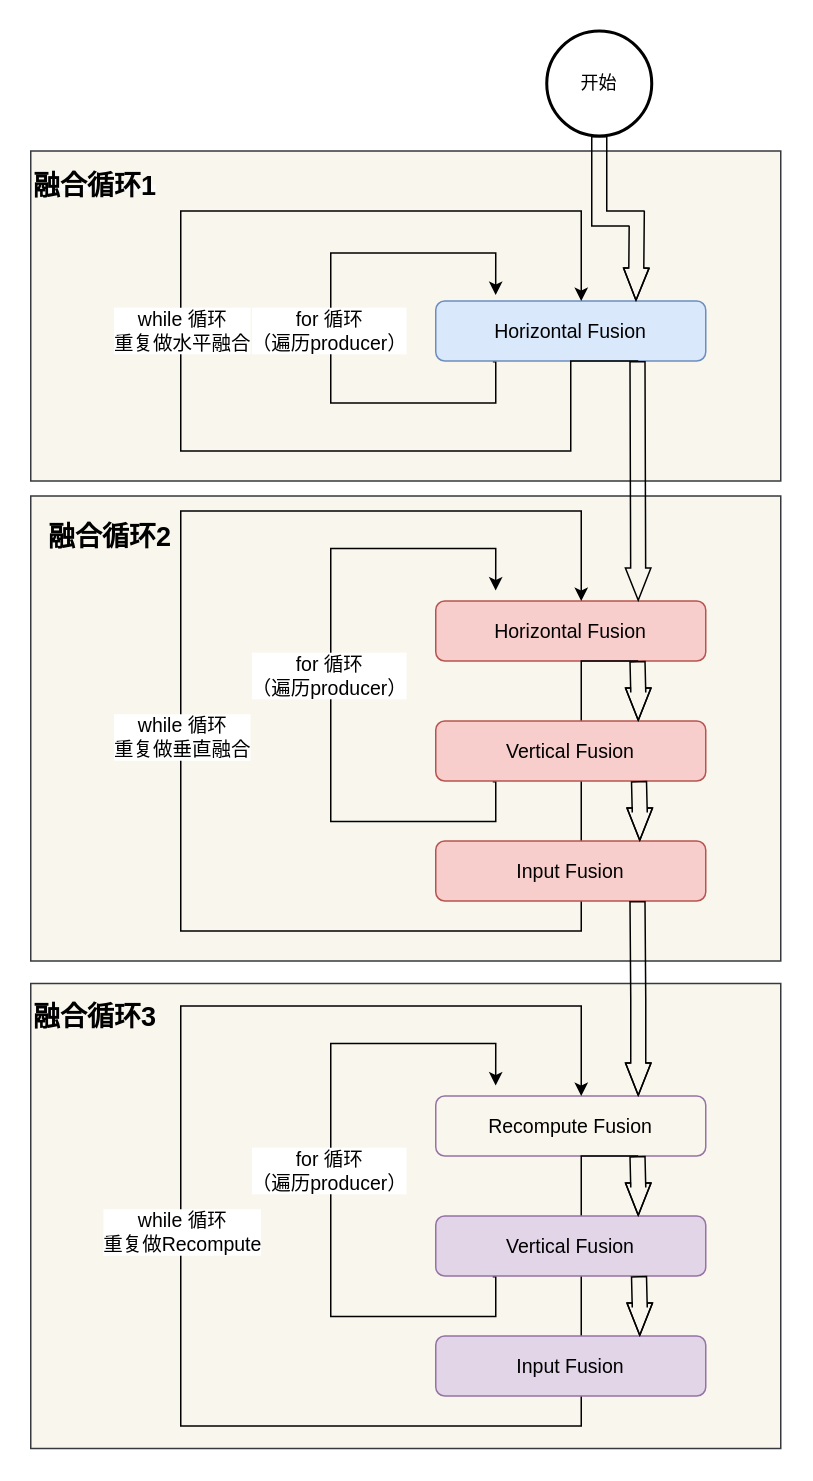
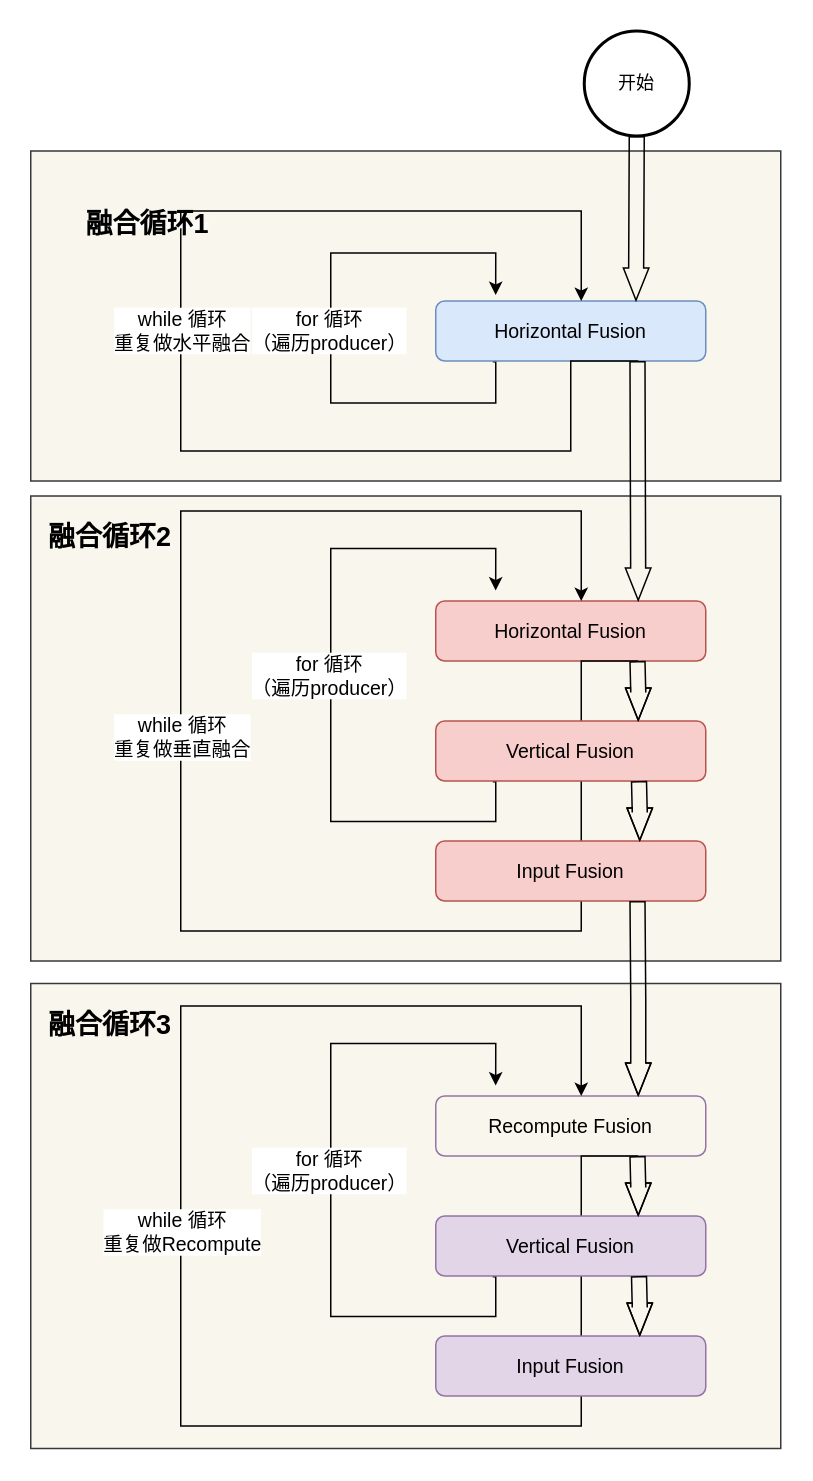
node "开始": moved (599, 83) -> (637, 83)
node "融合循环1": moved (98, 190) -> (151, 227)
node "融合循环3": moved (98, 1021) -> (113, 1028)
